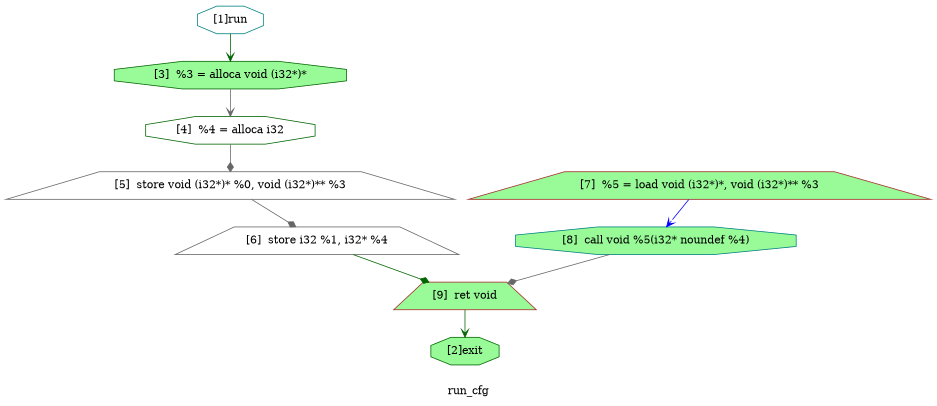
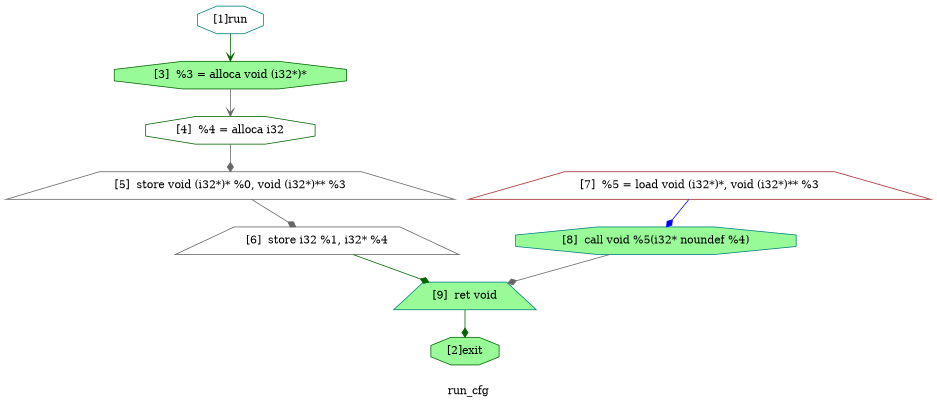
node "[7]  %5 = load void (i32*)*, void (i32*)** %3": fillcolor palegreen -> white
edge "[7]  %5 = load void (i32*)*, void (i32*)** %3" -> "[8]  call void %5(i32* noundef %4)": arrowhead vee -> diamond
node "[9]  ret void": color brown -> teal
edge "[9]  ret void" -> "[2]exit": arrowhead vee -> diamond
